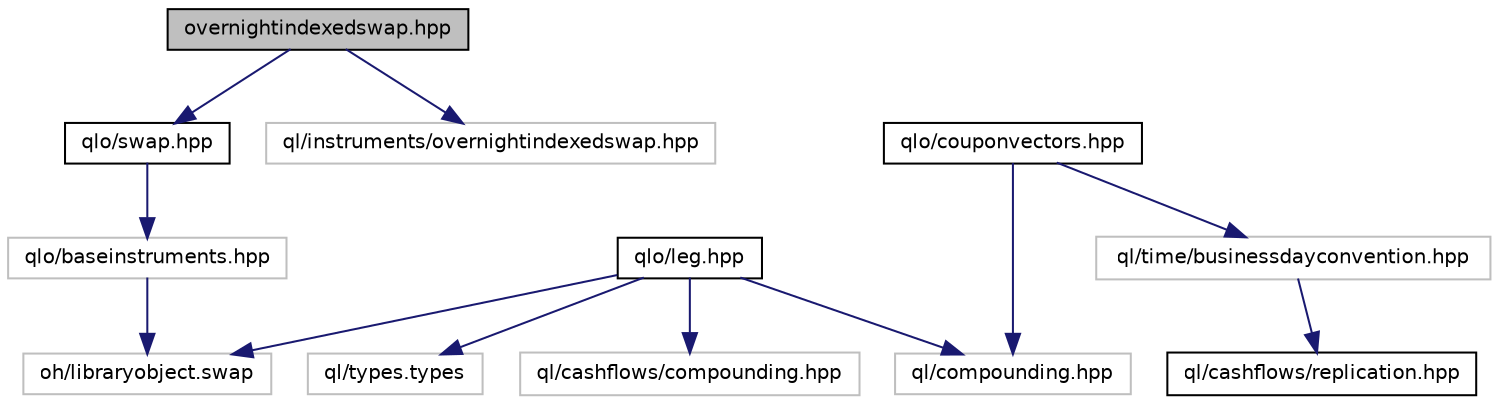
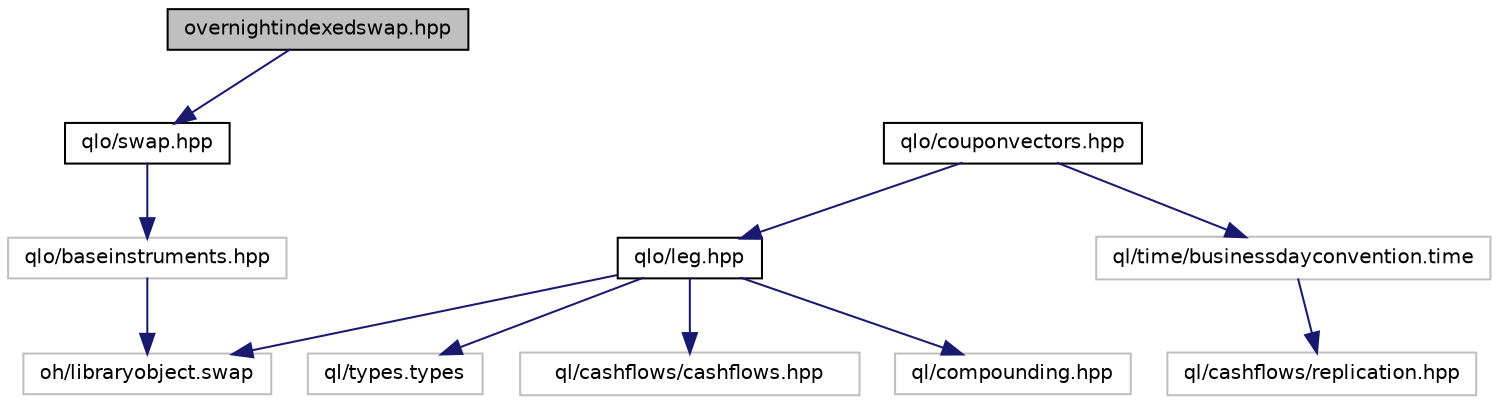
node "ql/instruments/overnightindexedswap.hpp": removed
edge "qlo/couponvectors.hpp" -> "ql/compounding.hpp": now "qlo/couponvectors.hpp" -> "qlo/leg.hpp"
node "ql/time/businessdayconvention.hpp": label "ql/time/businessdayconvention.hpp" -> "ql/time/businessdayconvention.time"
node "ql/cashflows/compounding.hpp": label "ql/cashflows/compounding.hpp" -> "ql/cashflows/cashflows.hpp"
node "ql/cashflows/replication.hpp": color black -> grey75
